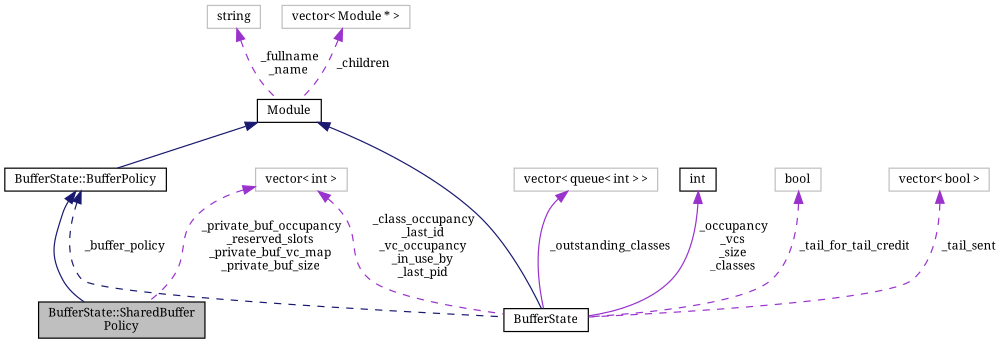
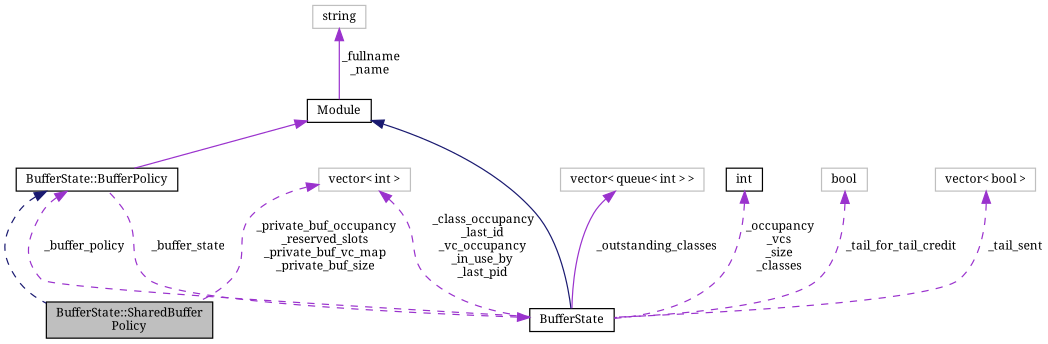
node "vector< Module * >": removed
edge "Module" -> "string": style dashed -> solid
edge "BufferState::BufferPolicy" -> "Module": color midnightblue -> darkorchid3
edge "BufferState::SharedBuffer Policy" -> "BufferState::BufferPolicy": style solid -> dashed
edge "BufferState" -> "int": style solid -> dashed
edge "BufferState" -> "BufferState::BufferPolicy": color midnightblue -> darkorchid3
edge "BufferState::BufferPolicy" -> "BufferState": added, label "_buffer_state"
